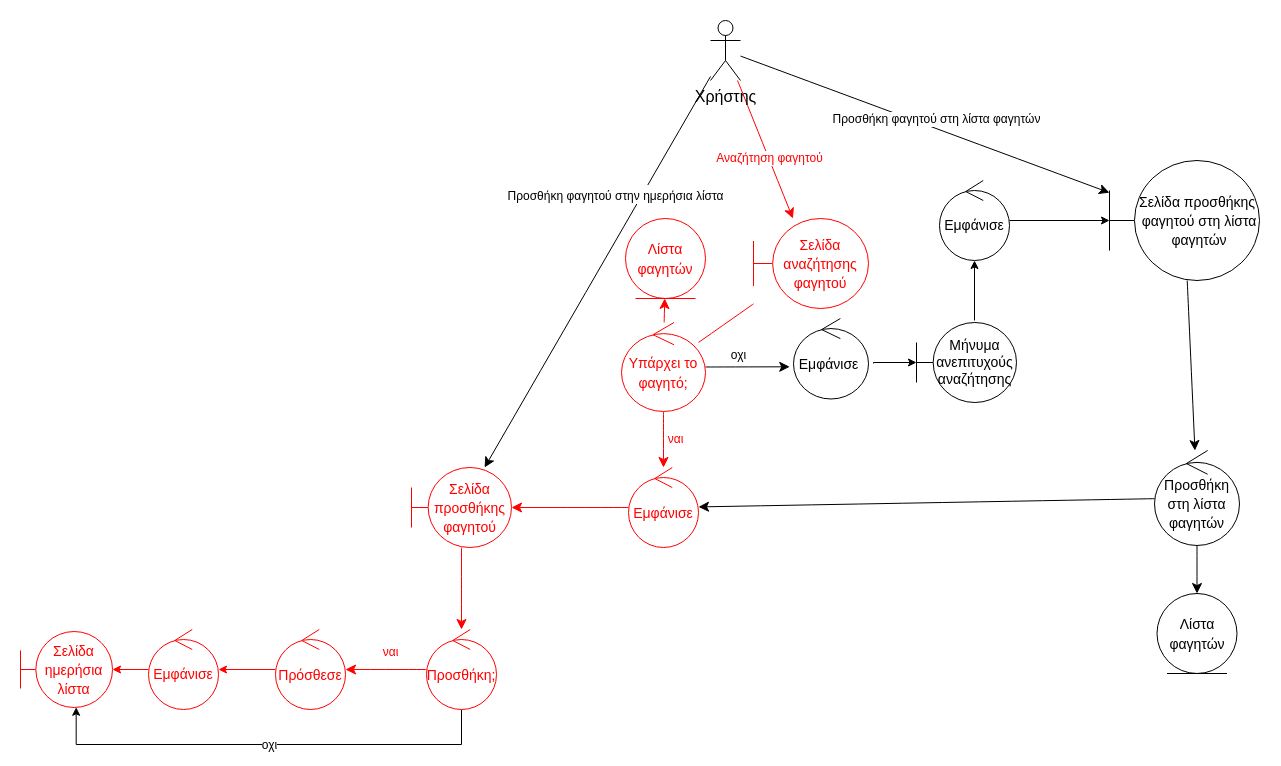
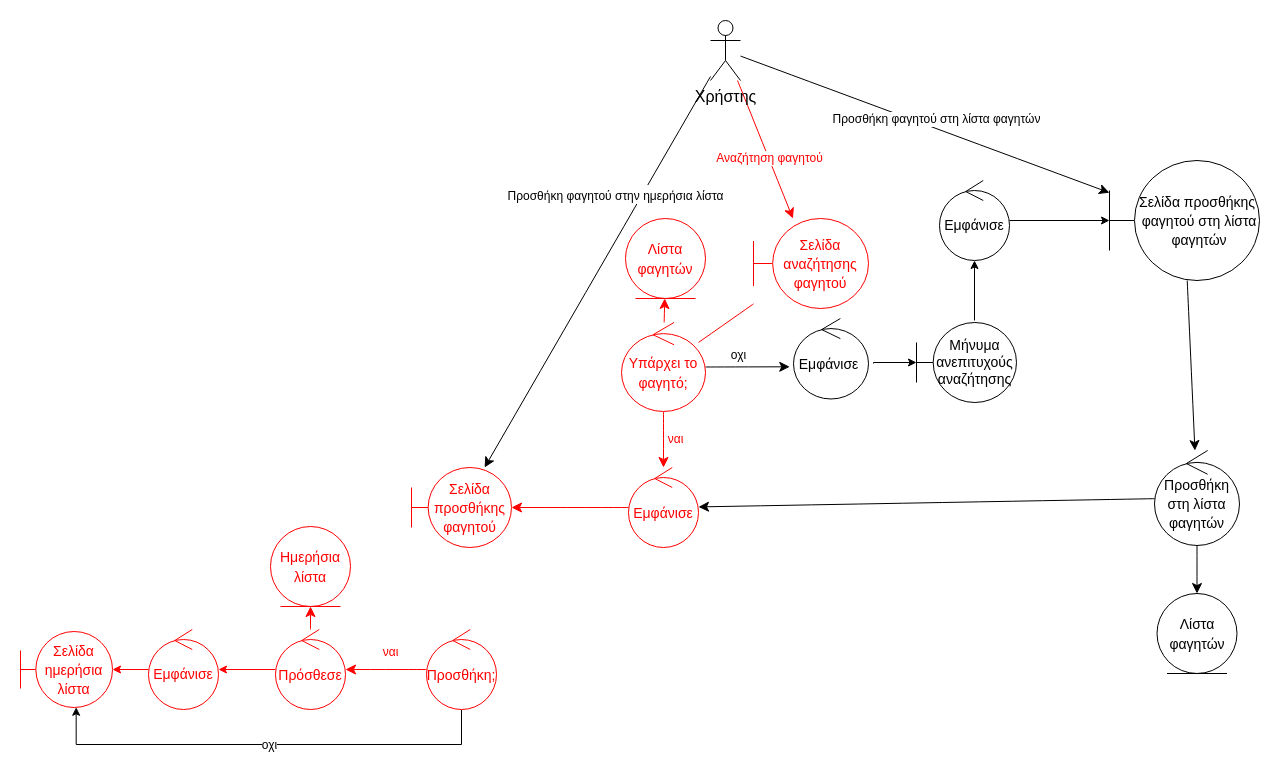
node "Ημερήσια λίστα": added
edge "Σελίδα προσθήκης φαγητού" -> "Προσθήκη;": removed
edge "Πρόσθεσε" -> "Ημερήσια λίστα": added
